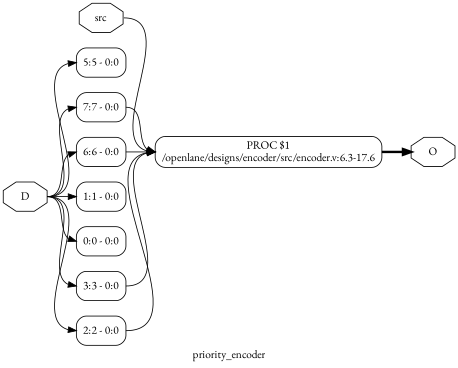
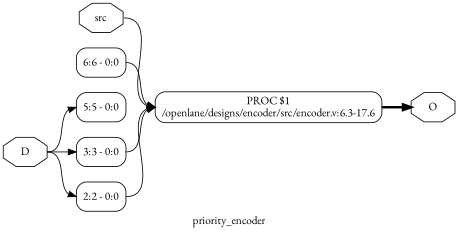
node "7:7 - 0:0": removed
edge "D" -> "6:6 - 0:0": removed
node "1:1 - 0:0": removed
node "0:0 - 0:0": removed
